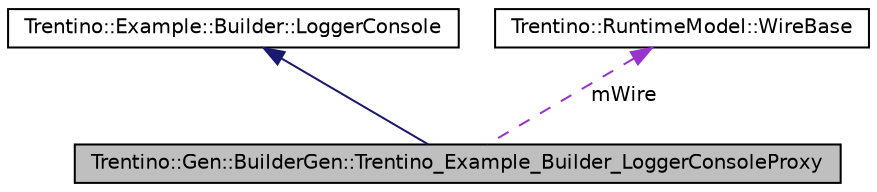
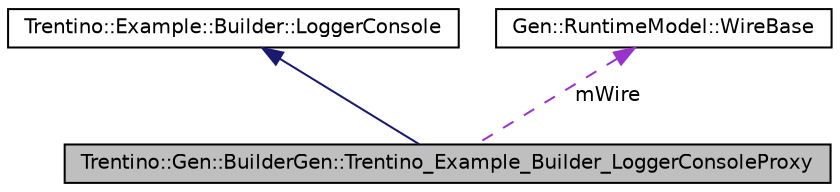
node "Trentino::RuntimeModel::WireBase": label "Trentino::RuntimeModel::WireBase" -> "Gen::RuntimeModel::WireBase"
